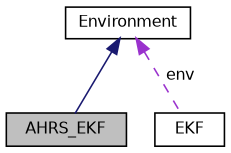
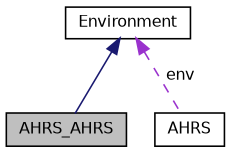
node "AHRS_EKF": label "AHRS_EKF" -> "AHRS_AHRS"
node "EKF": label "EKF" -> "AHRS"
